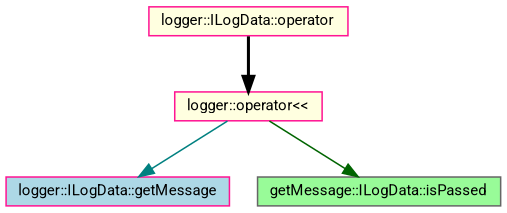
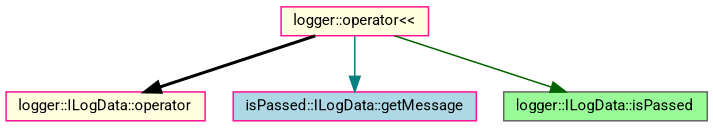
edge "logger::ILogData::operator" -> "logger::operator<<": reversed
node "logger::ILogData::getMessage": label "logger::ILogData::getMessage" -> "isPassed::ILogData::getMessage"
node "getMessage::ILogData::isPassed": label "getMessage::ILogData::isPassed" -> "logger::ILogData::isPassed"
